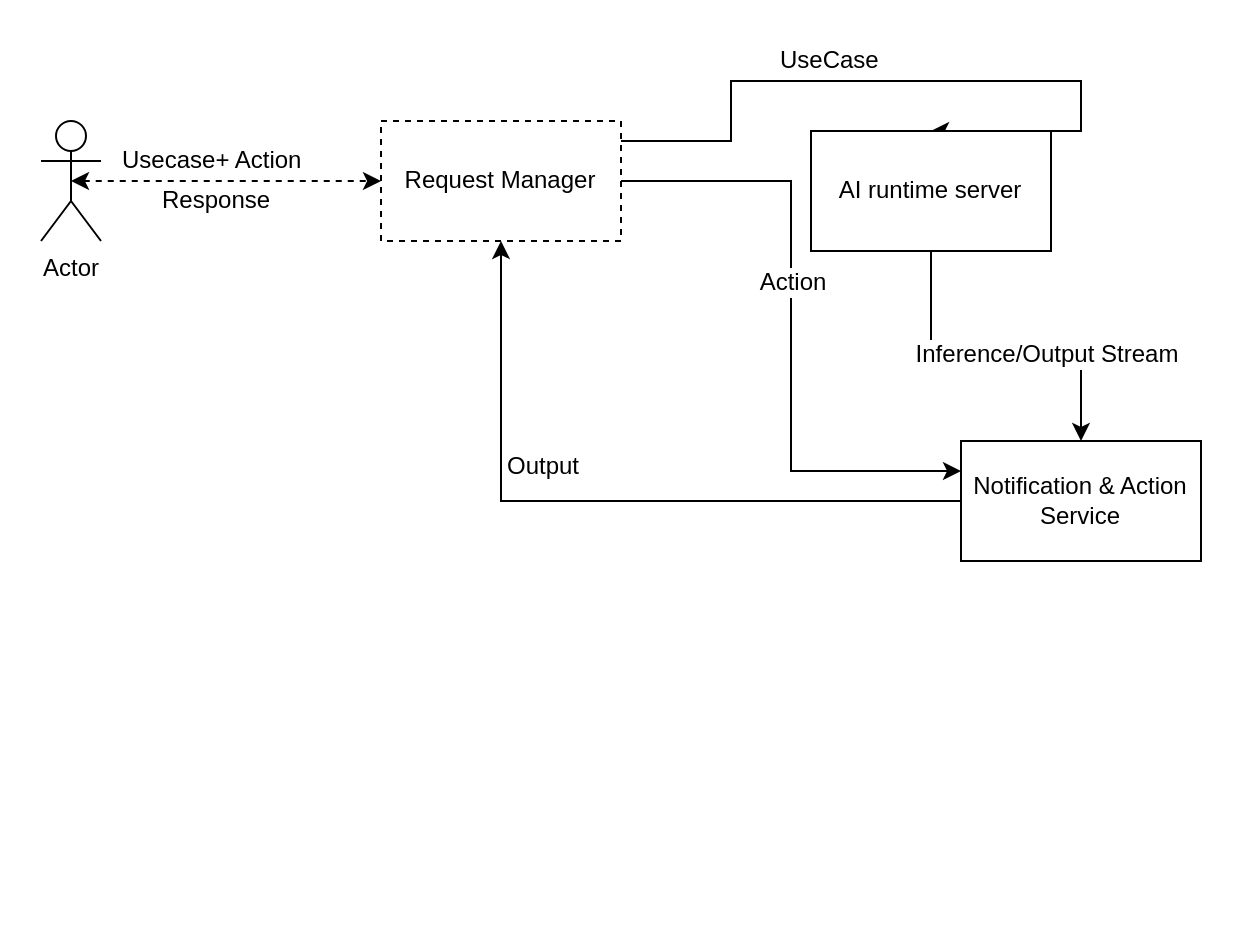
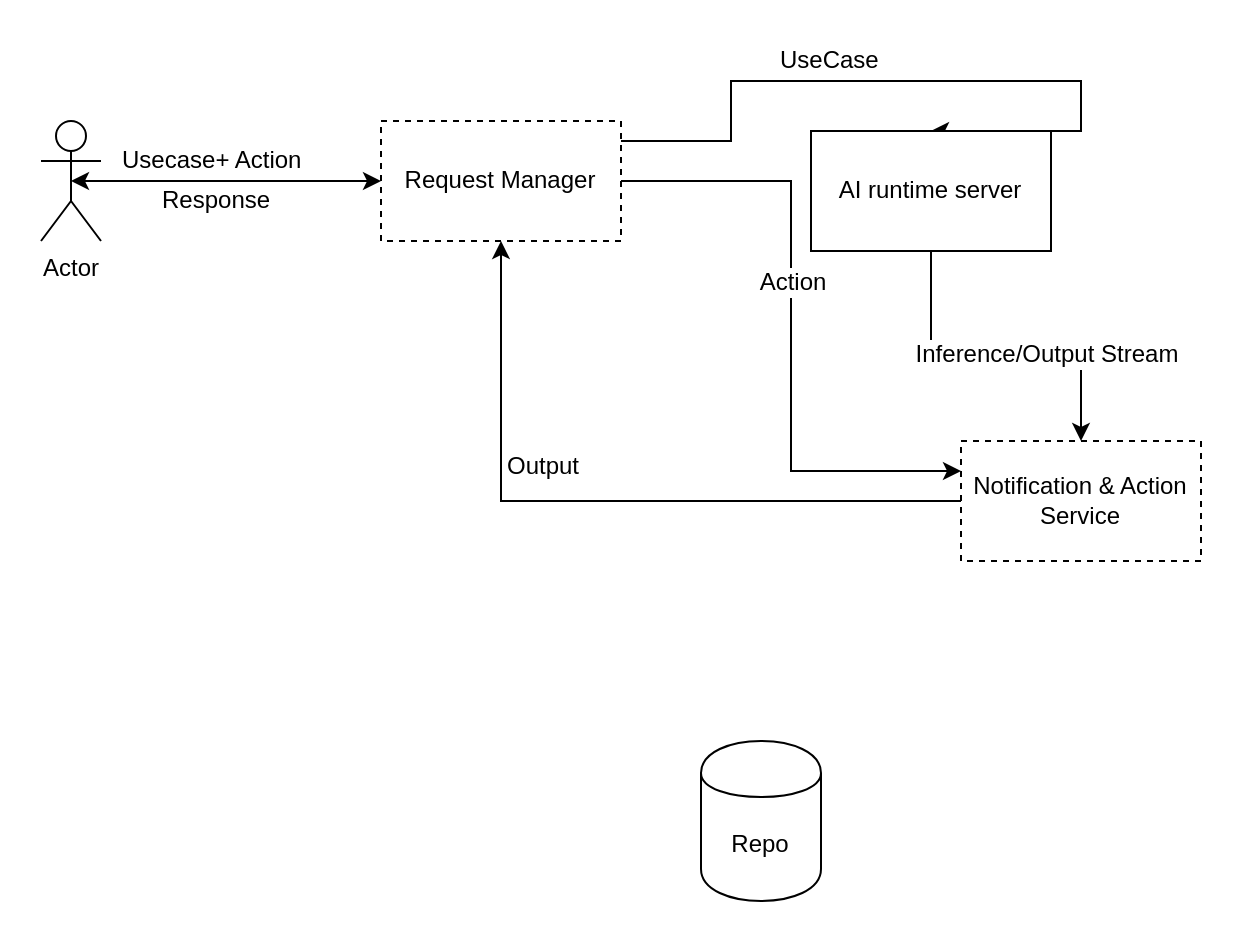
edge "Actor" -- "Request Manager": style dashed -> solid
node "Notification & Action Service": style solid -> dashed
node "Repo": added
